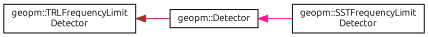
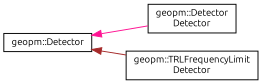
edge "geopm::Detector" -> "geopm::TRLFrequencyLimit Detector": reversed
node "geopm::SSTFrequencyLimit Detector": label "geopm::SSTFrequencyLimit Detector" -> "geopm::Detector Detector"
